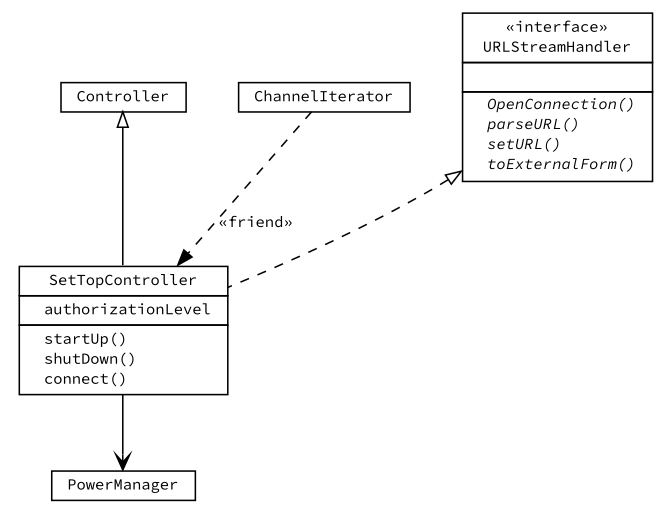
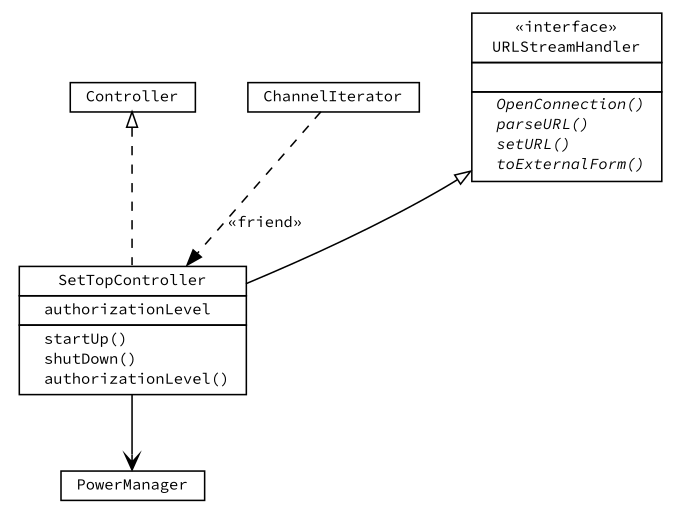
edge "SetTopController" -> "Controller": style solid -> dashed
edge "SetTopController" -> "URLStreamHandler": style dashed -> solid
node "SetTopController": text "connect()" -> "authorizationLevel()"
